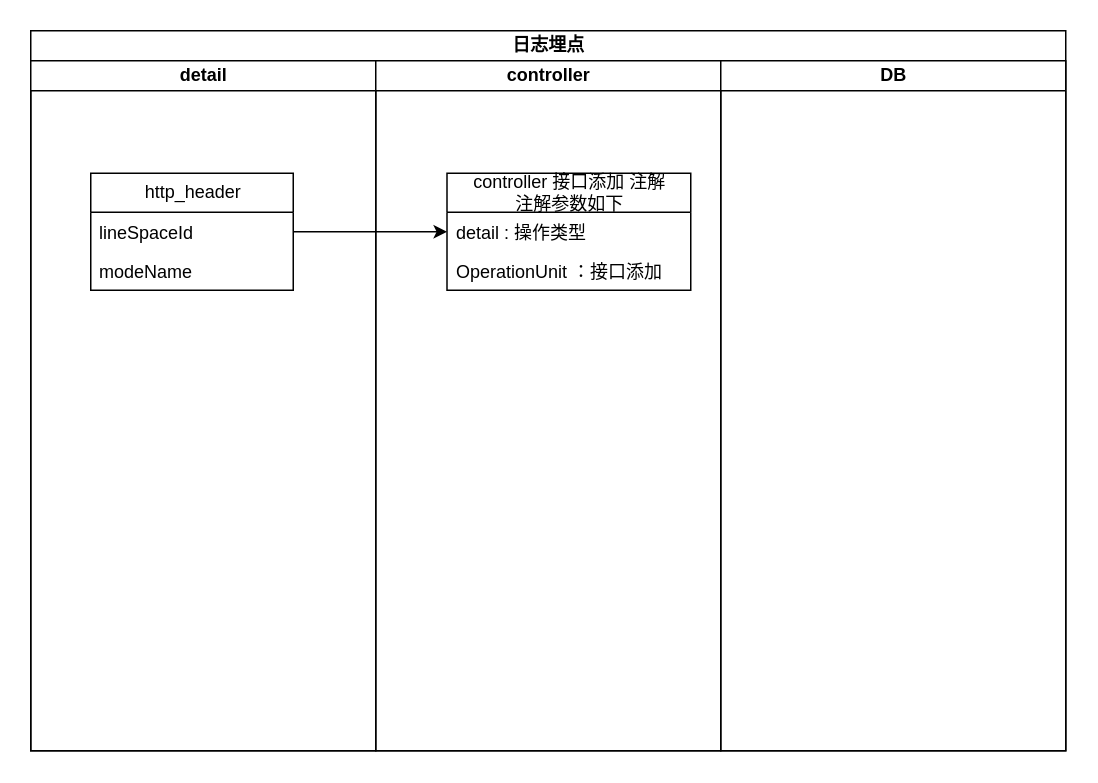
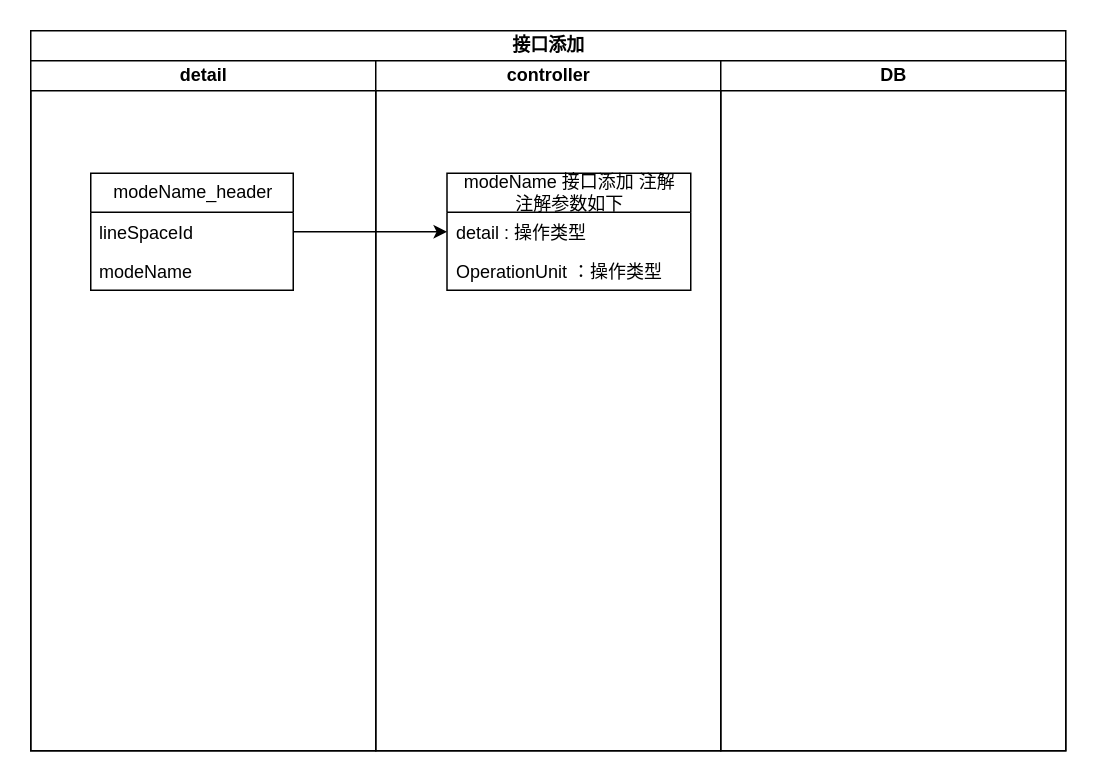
node "日志埋点": label "日志埋点" -> "接口添加"
node "http_header": label "http_header" -> "modeName_header"
node "controller 接口添加 注解 注解参数如下": label "controller 接口添加 注解 注解参数如下" -> "modeName 接口添加 注解 注解参数如下"
node "OperationUnit ：接口添加": label "OperationUnit ：接口添加" -> "OperationUnit ：操作类型"
